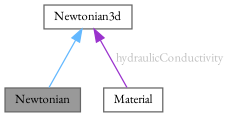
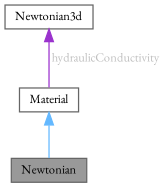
edge "Newtonian" -> "Newtonian3d": now "Newtonian" -> "Material"
